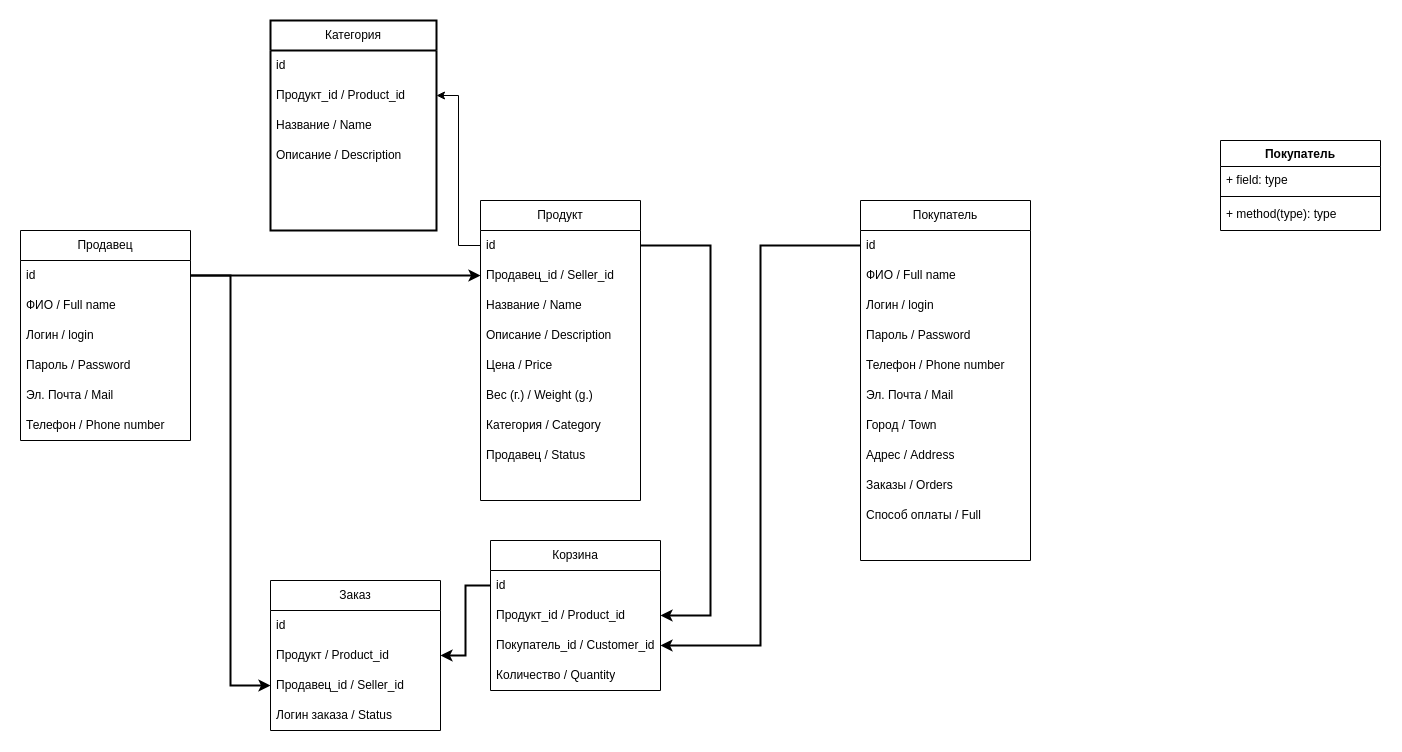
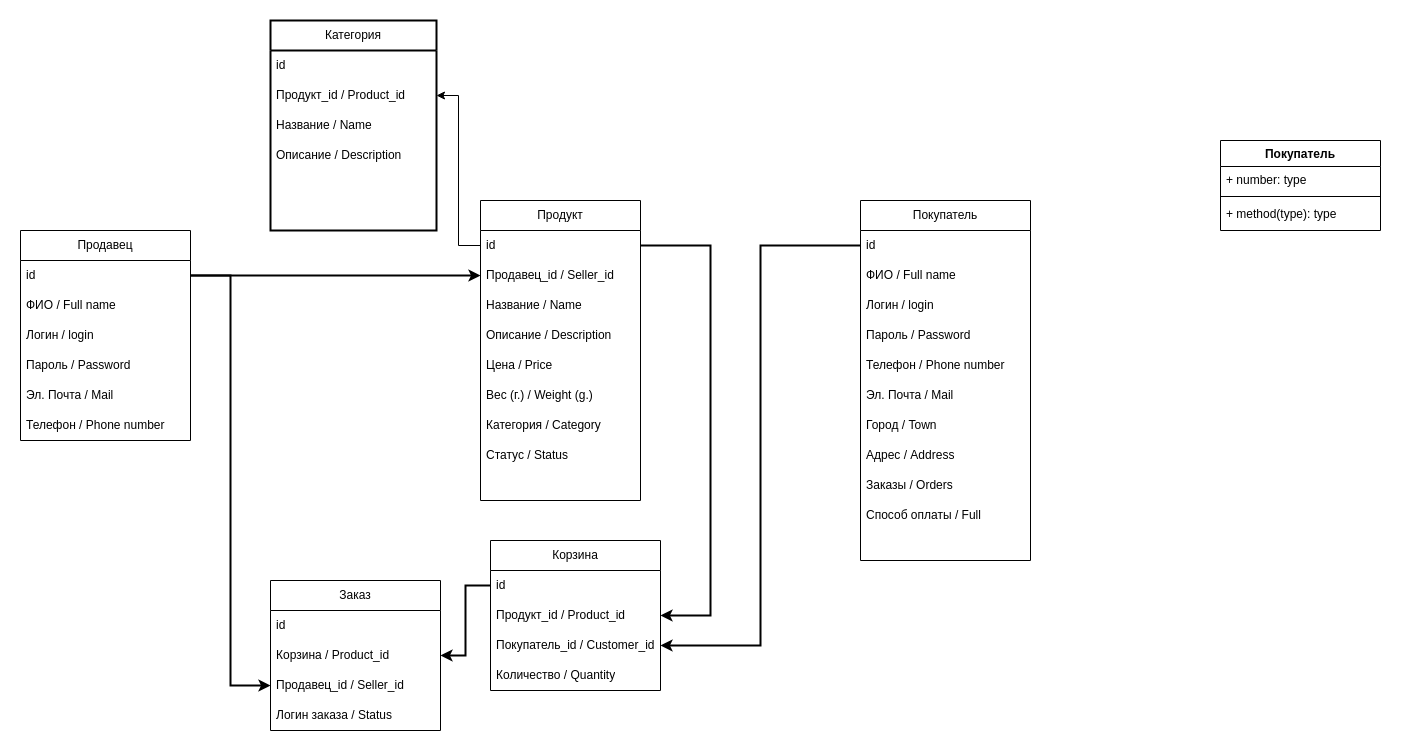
node "+ field: type": label "+ field: type" -> "+ number: type"
node "Продавец / Status": label "Продавец / Status" -> "Статус / Status"
node "Продукт / Product_id": label "Продукт / Product_id" -> "Корзина / Product_id"
